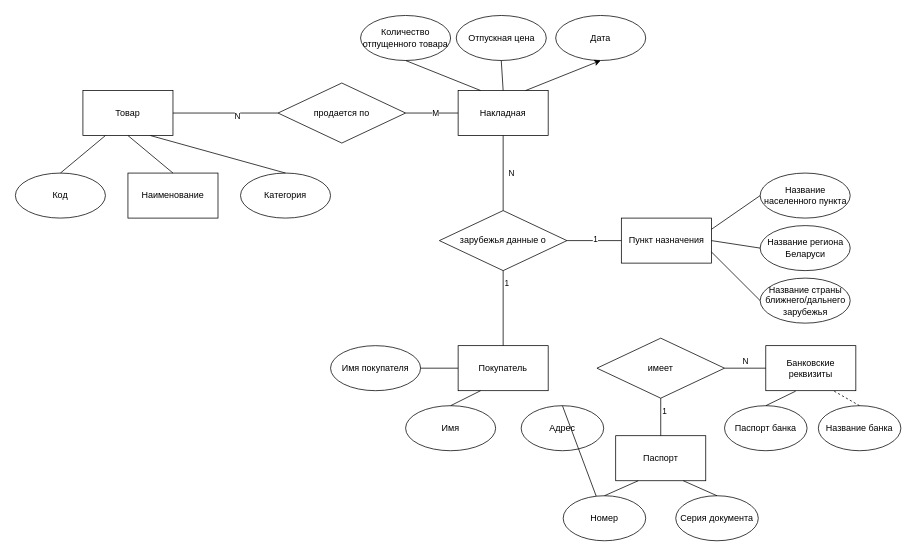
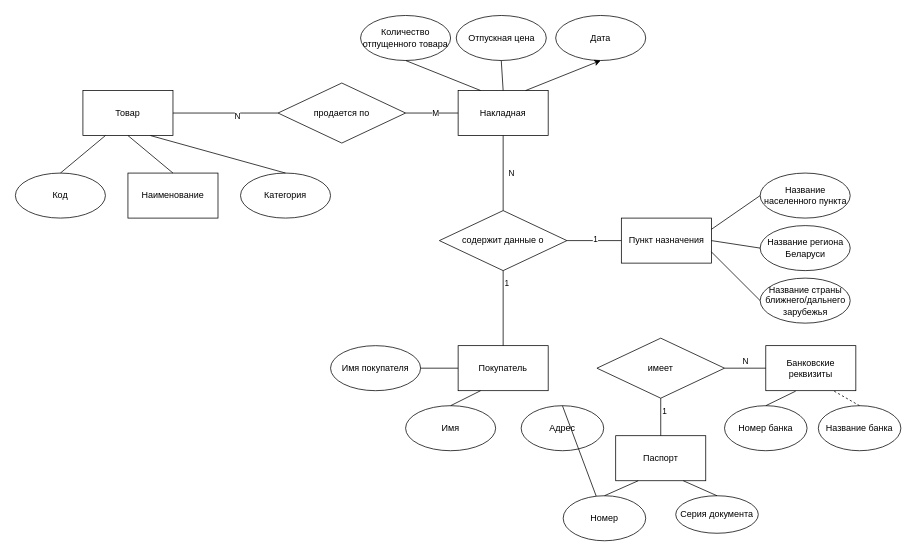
node "зарубежья данные о": label "зарубежья данные о" -> "содержит данные о"
node "Паспорт банка": label "Паспорт банка" -> "Номер банка"
node "Серия документа": size 83x45 -> 83x38
